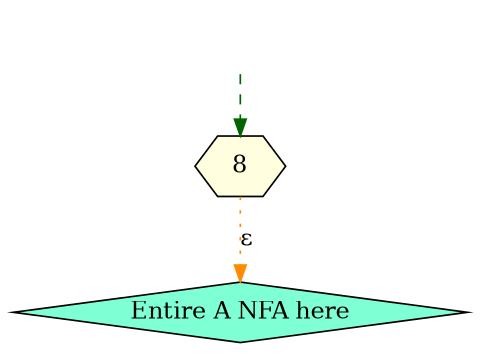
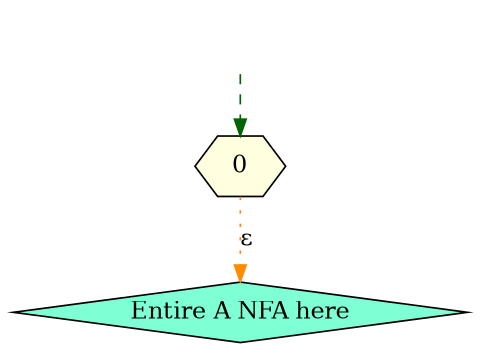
node "8": label "8" -> "0"
